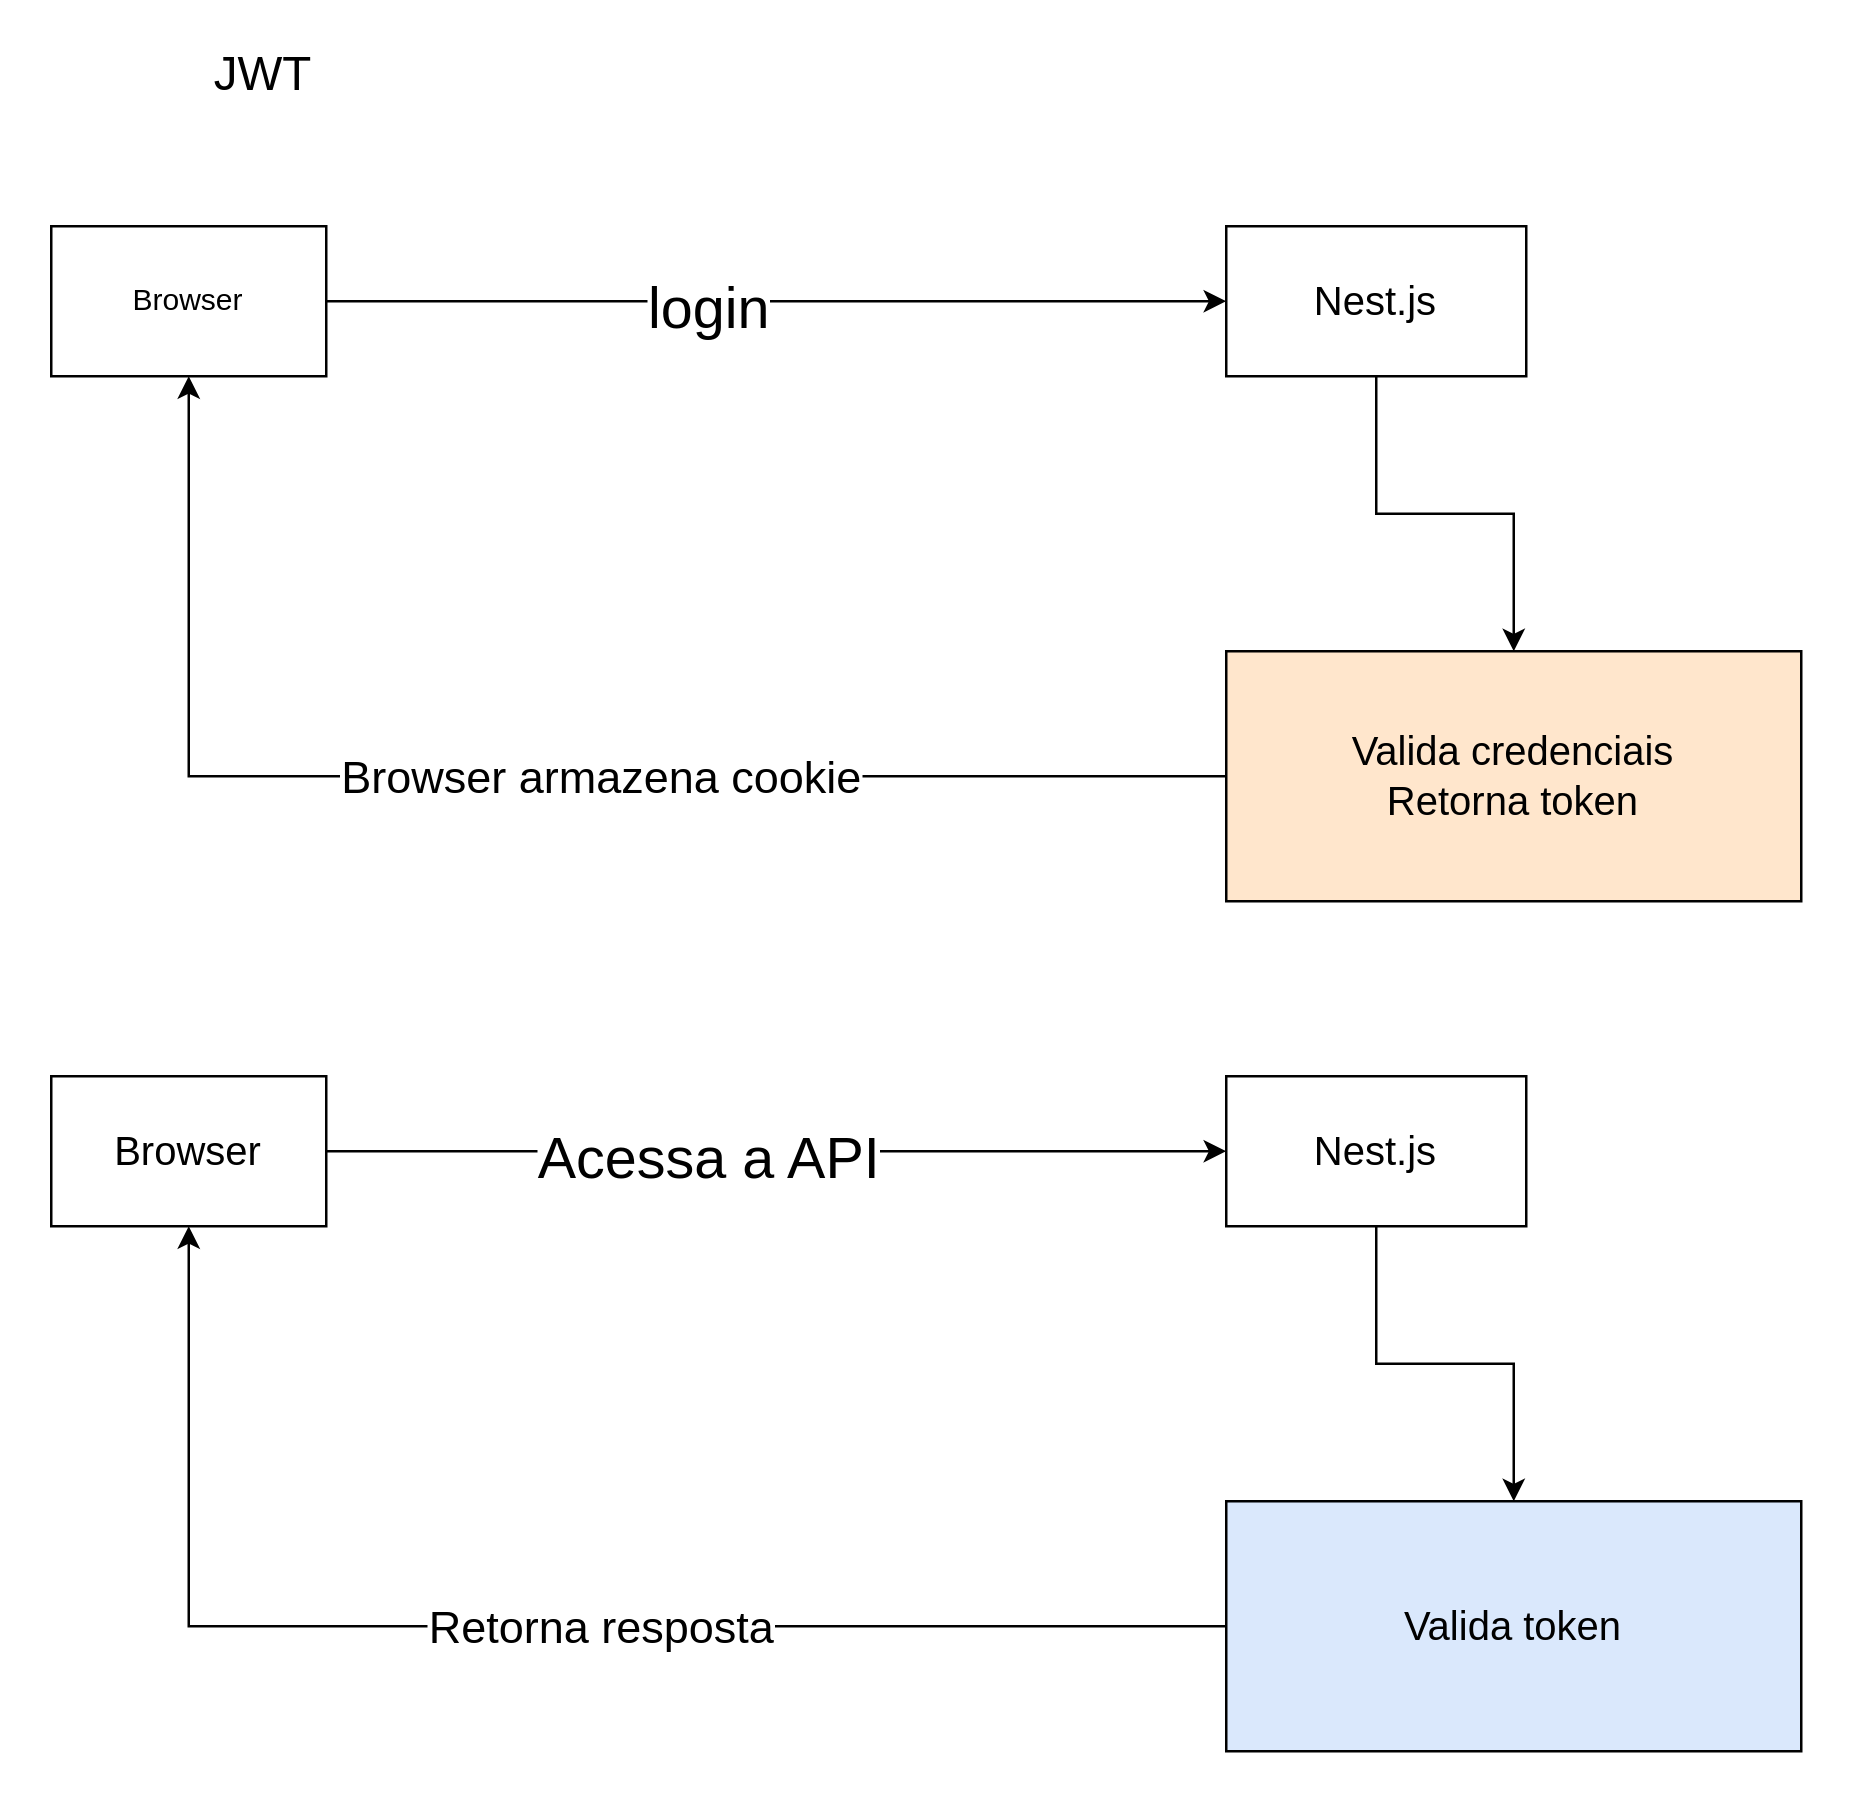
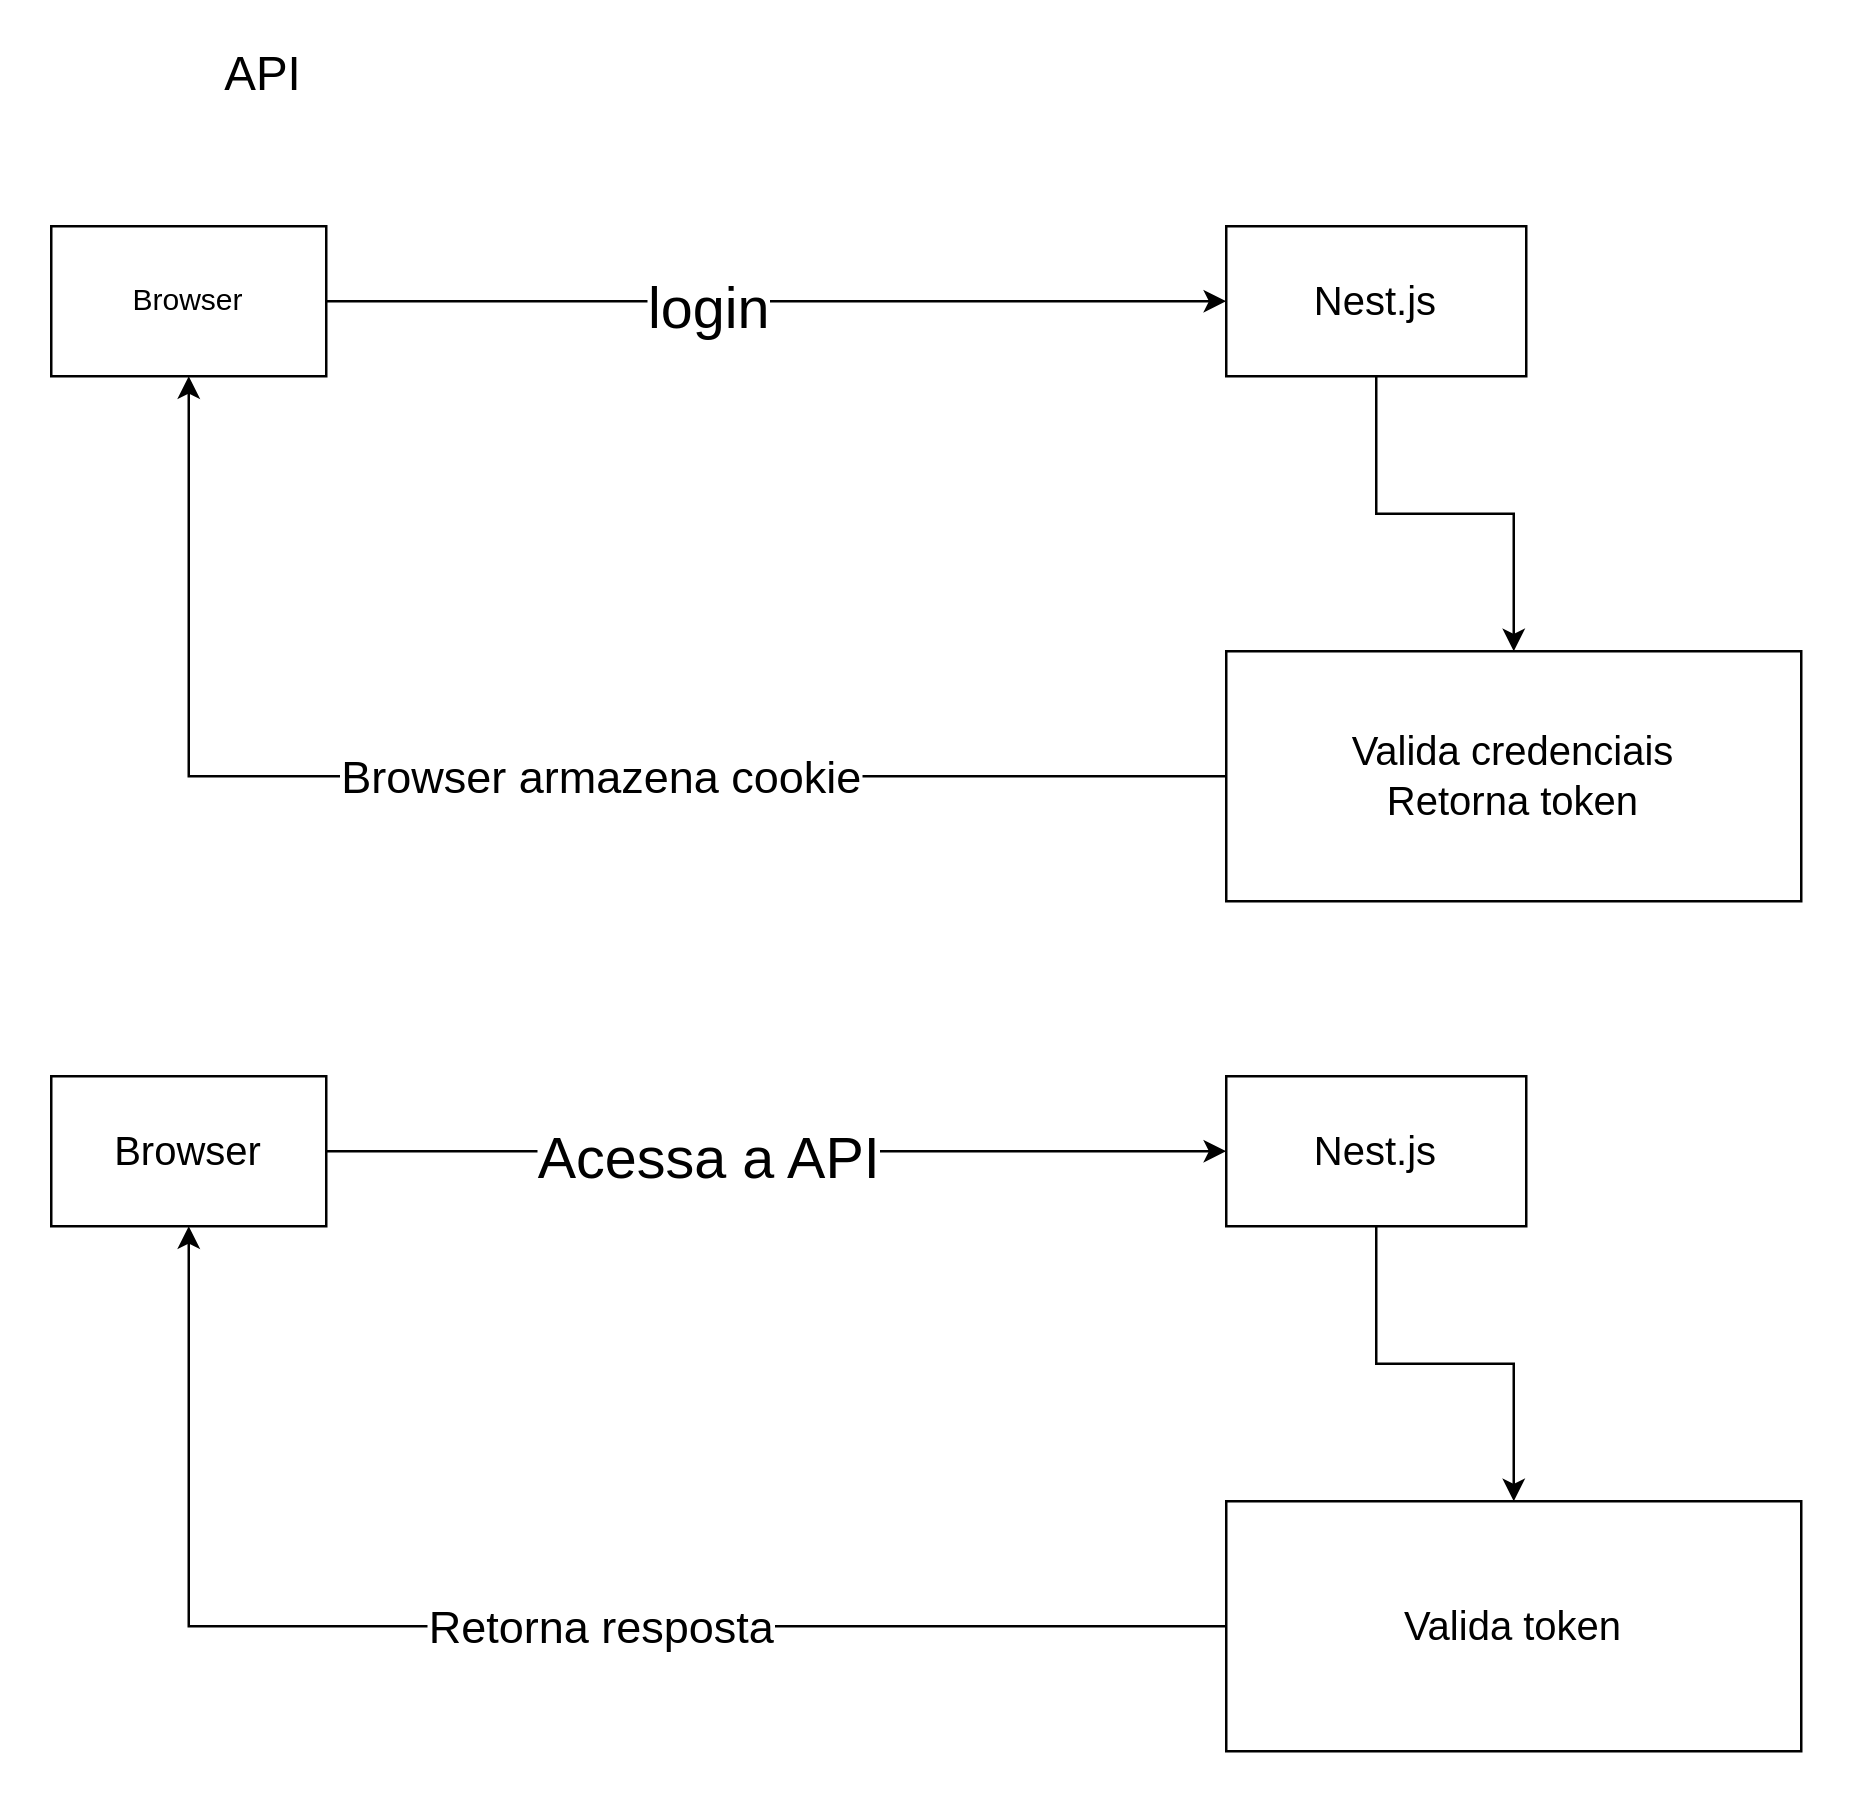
node "JWT": label "JWT" -> "API"
node "Valida credenciais Retorna token": fillcolor #ffe6cc -> #ffffff
node "Valida token": fillcolor #dae8fc -> #ffffff
